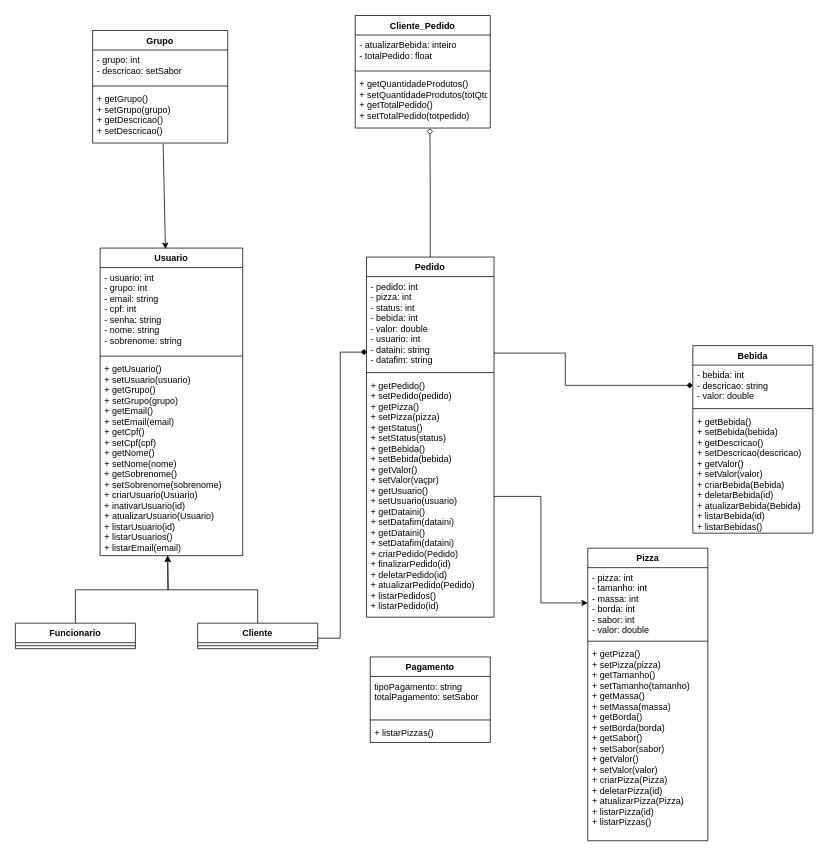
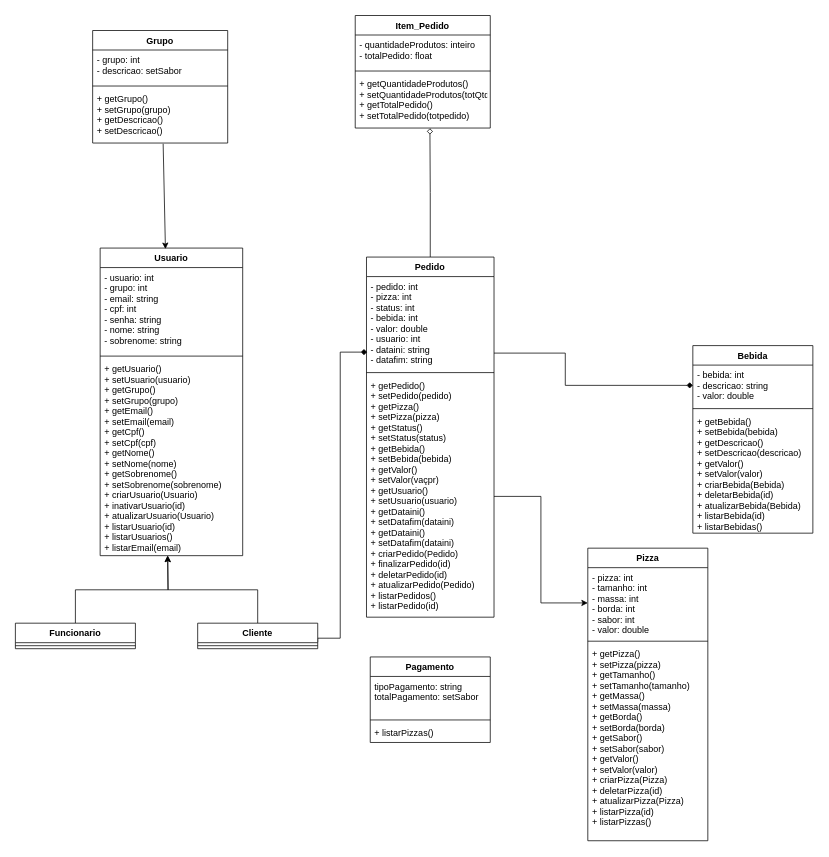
node "Cliente_Pedido": label "Cliente_Pedido" -> "Item_Pedido"
node "- atualizarBebida: inteiro - totalPedido: float": label "- atualizarBebida: inteiro - totalPedido: float" -> "- quantidadeProdutos: inteiro - totalPedido: float"
